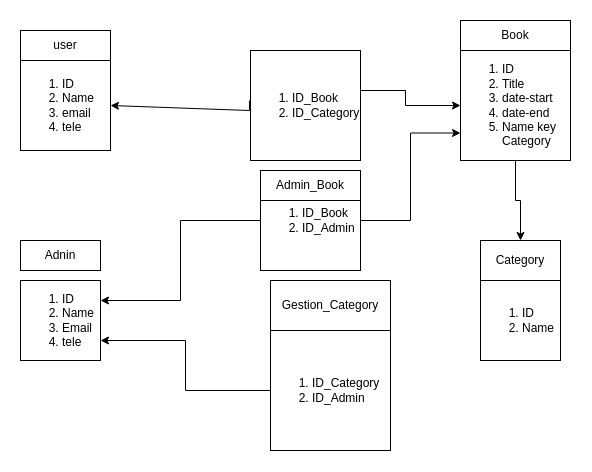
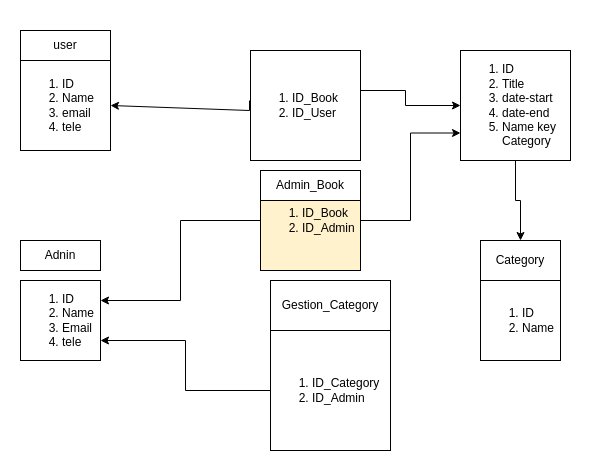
node "Book": removed
node "ID_Book ID_Category": label "ID_Book ID_Category" -> "ID_Book ID_User"
node "ID_Book ID_Admin": fillcolor #ffffff -> #fff2cc
